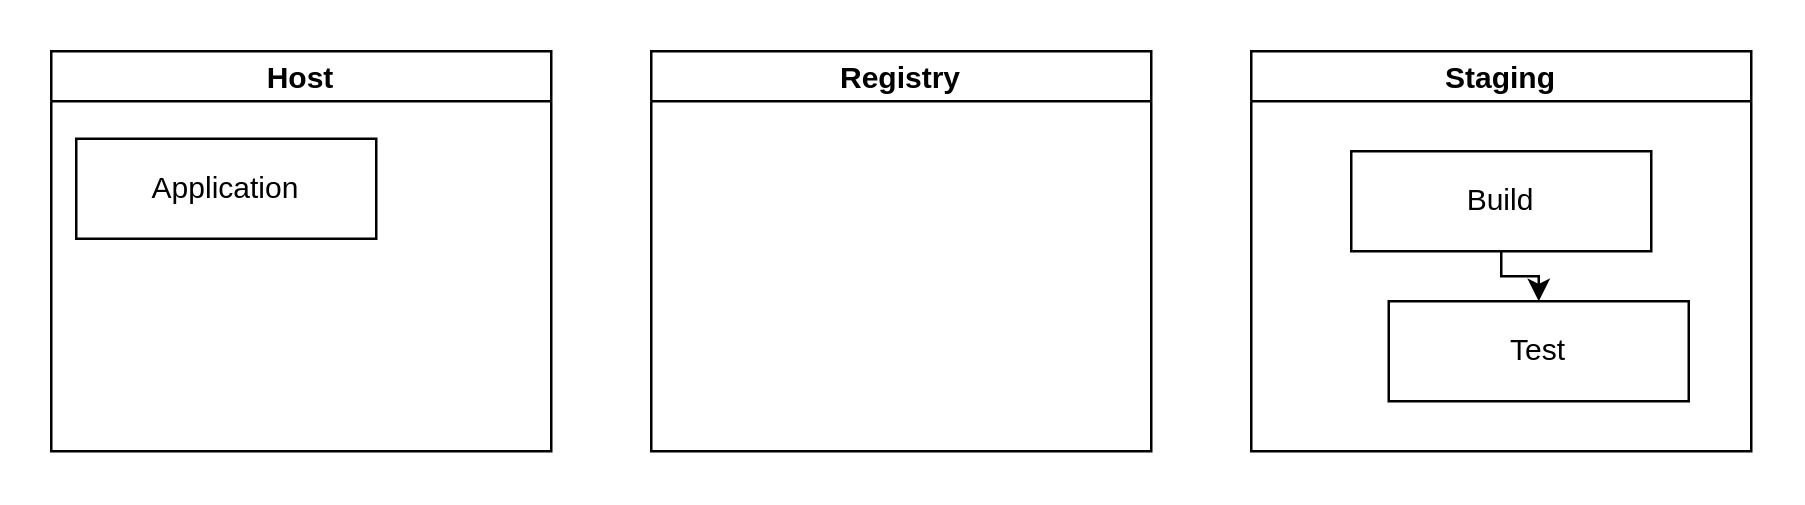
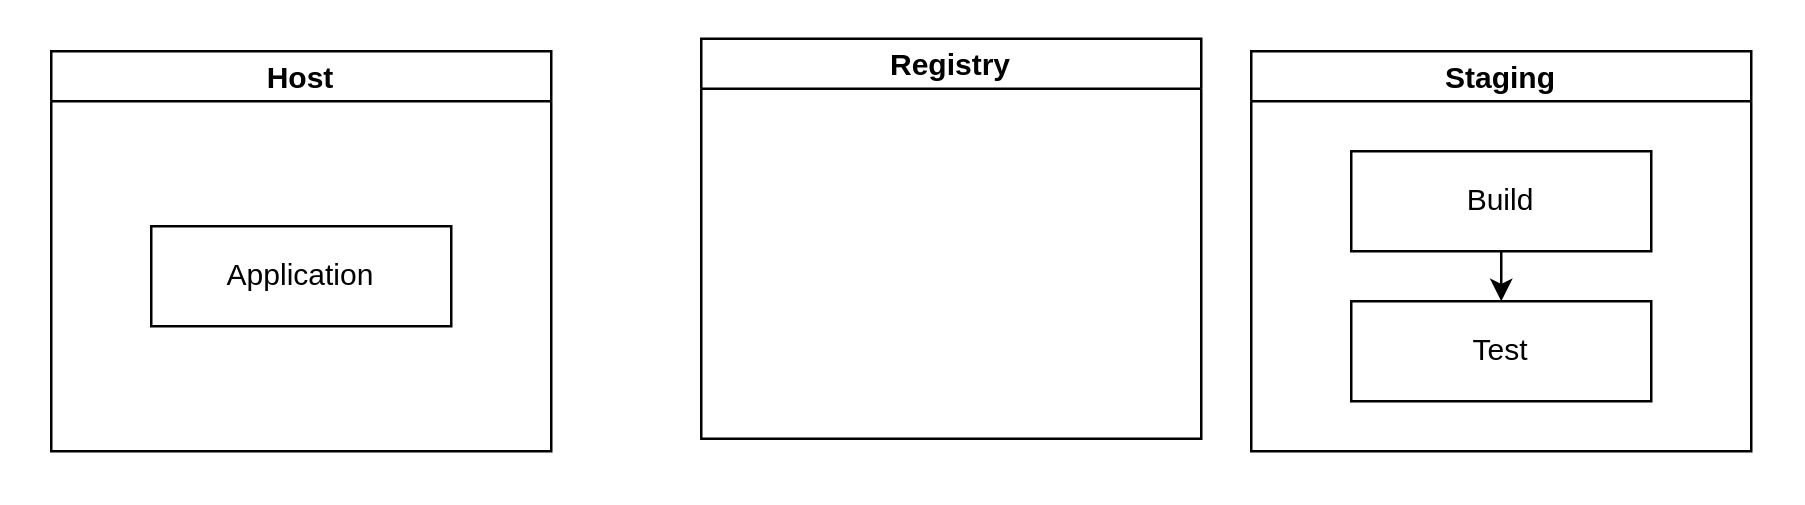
node "Application": moved (226, 189) -> (301, 276)
node "Registry": moved (901, 251) -> (951, 239)
node "Test": moved (1539, 351) -> (1501, 351)
